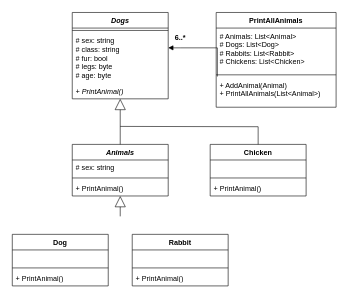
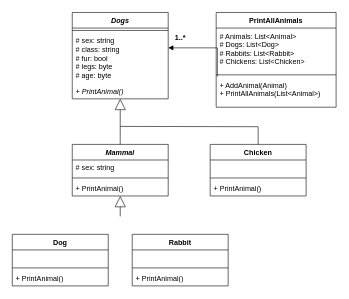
node "6..*": label "6..*" -> "1..*"
node "Animals": label "Animals" -> "Mammal"
